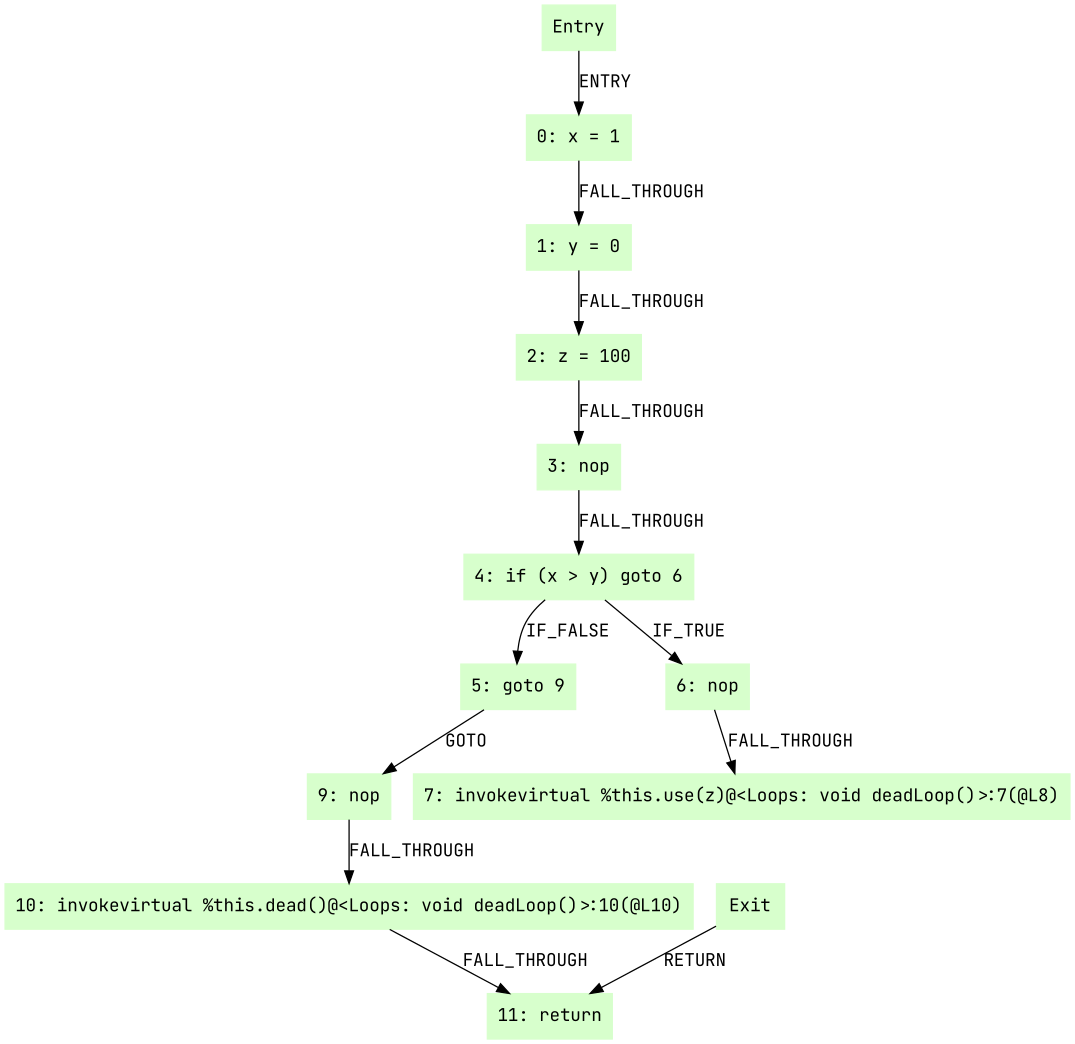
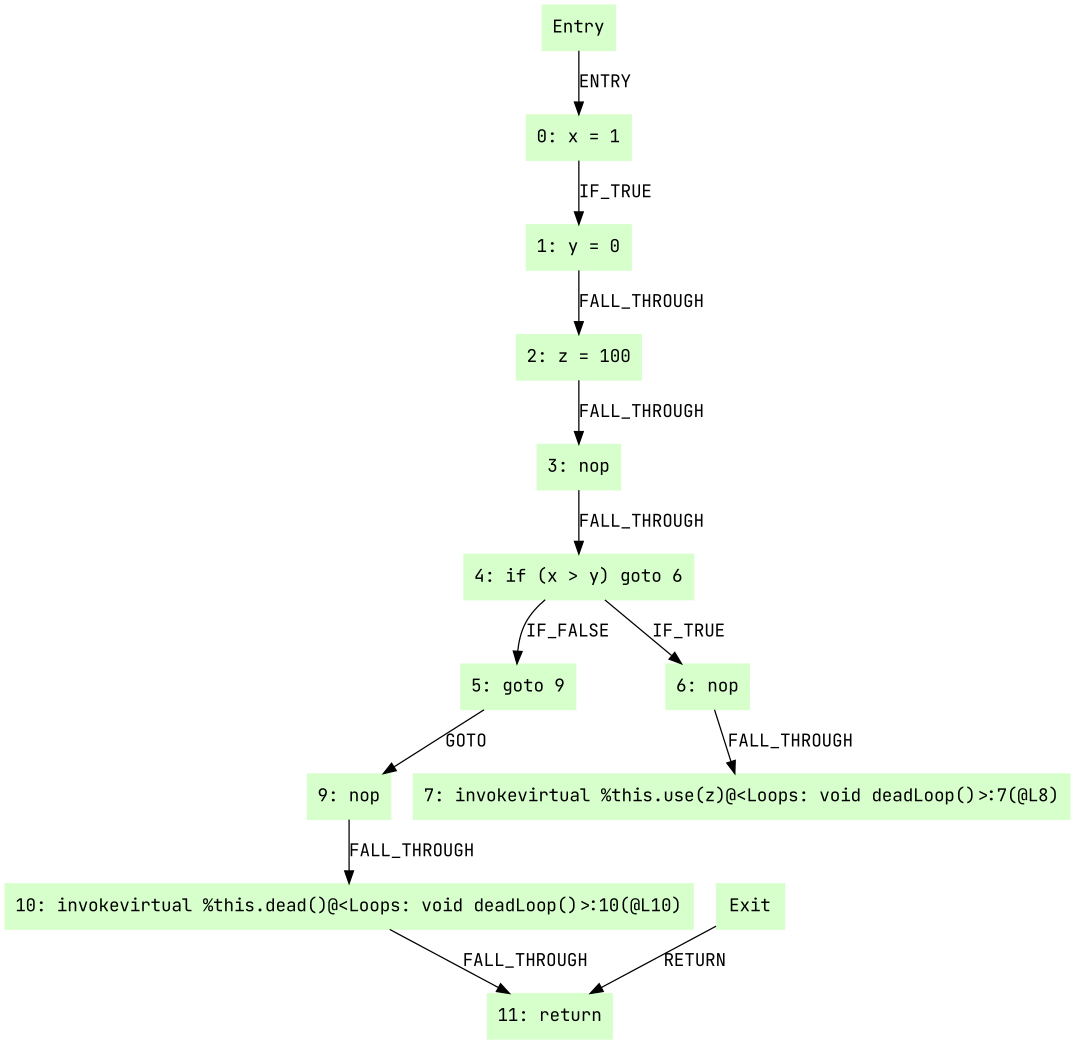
edge "0: x = 1" -> "1: y = 0": label "FALL_THROUGH" -> "IF_TRUE"
